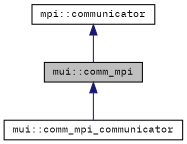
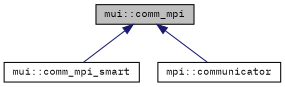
edge "mui::comm_mpi" -> "mpi::communicator": reversed
node "mui::comm_mpi_communicator": label "mui::comm_mpi_communicator" -> "mui::comm_mpi_smart"
